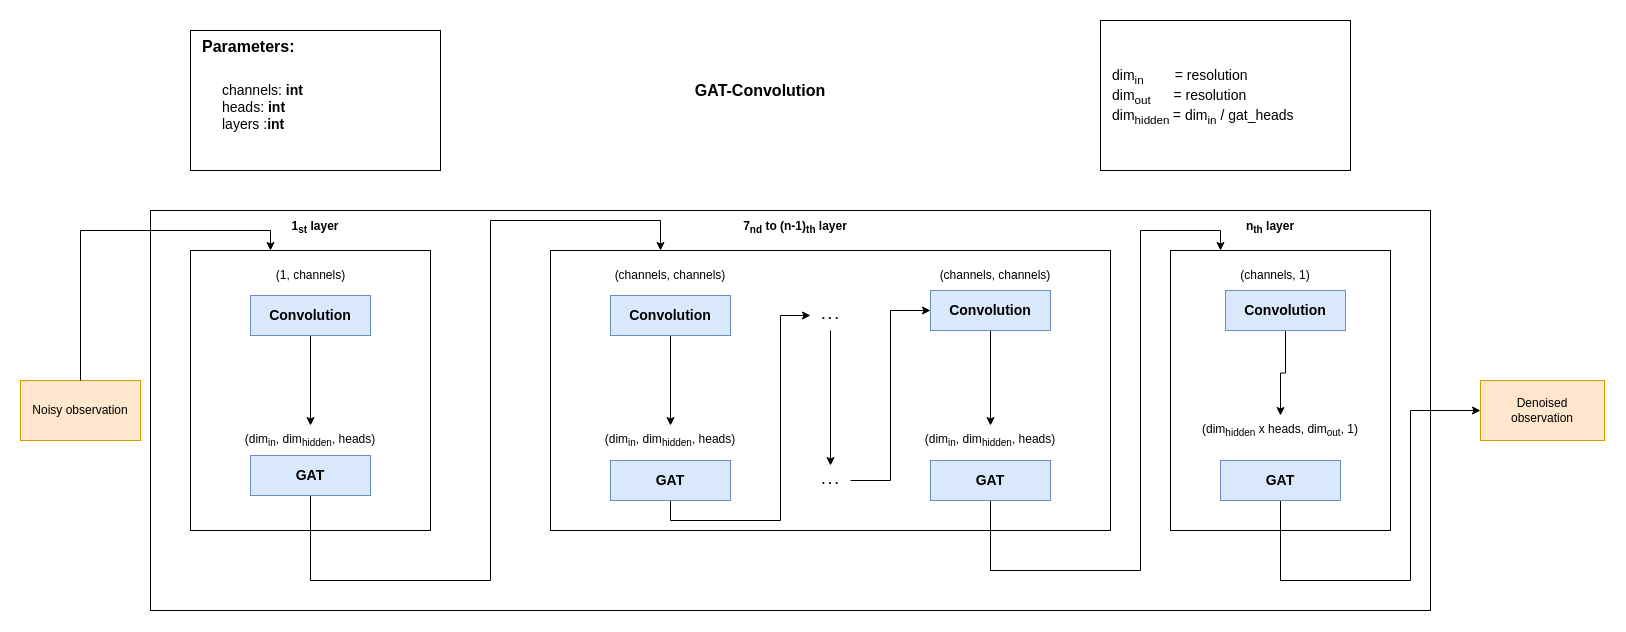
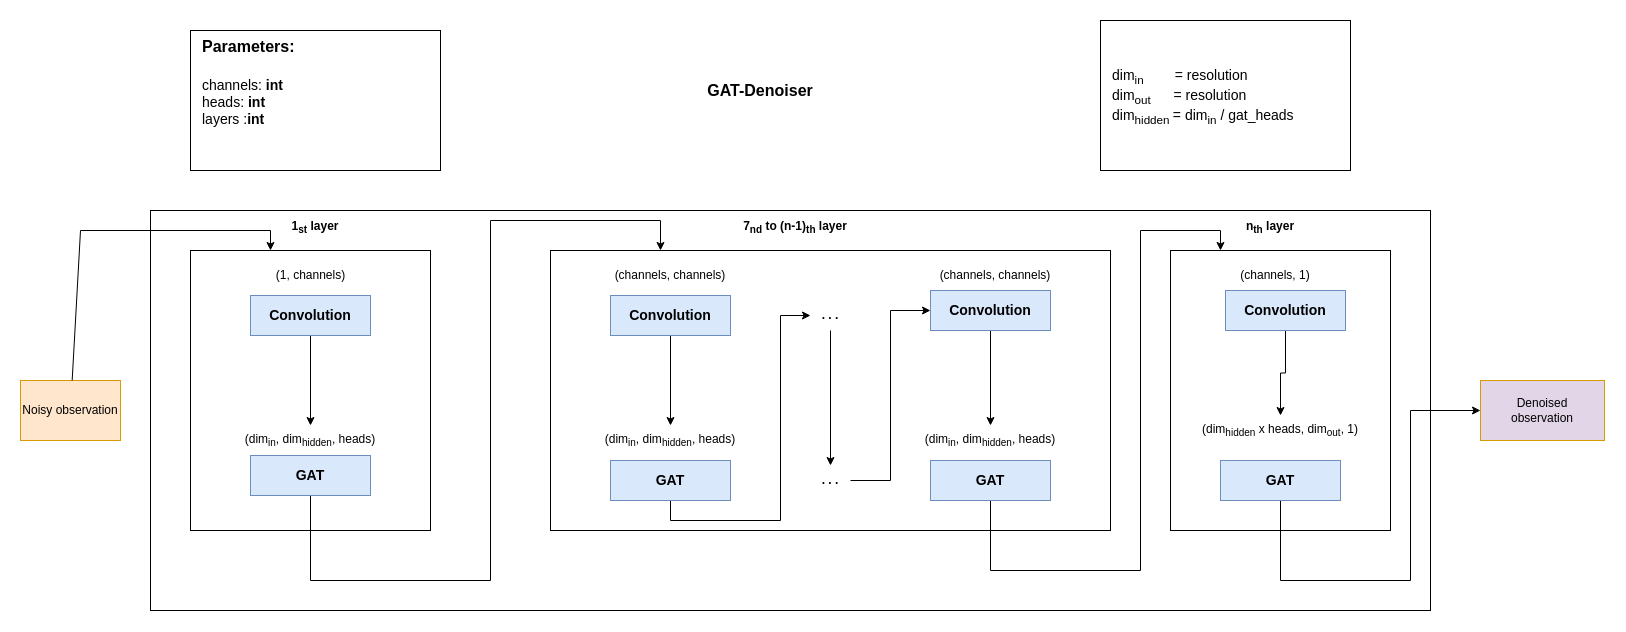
node "GAT-Convolution": label "GAT-Convolution" -> "GAT-Denoiser"
node "channels: int heads: int layers :int": moved (321, 106) -> (301, 101)
node "Noisy observation": size 120x60 -> 100x60
node "Denoised observation": fillcolor #ffe6cc -> #e1d5e7
